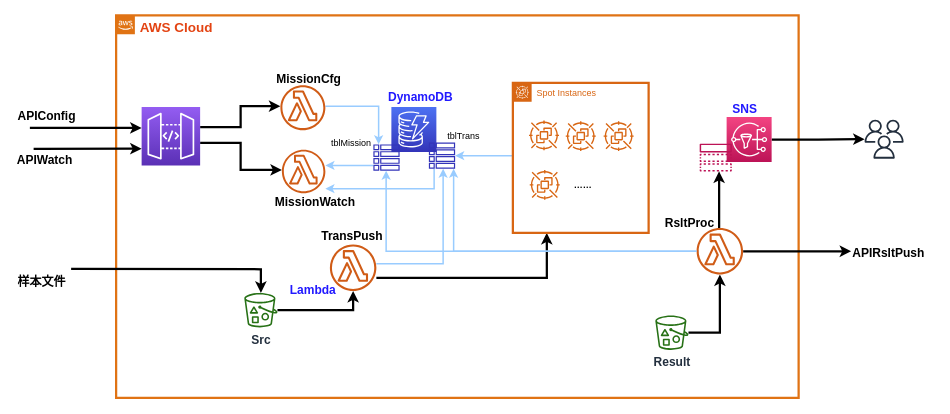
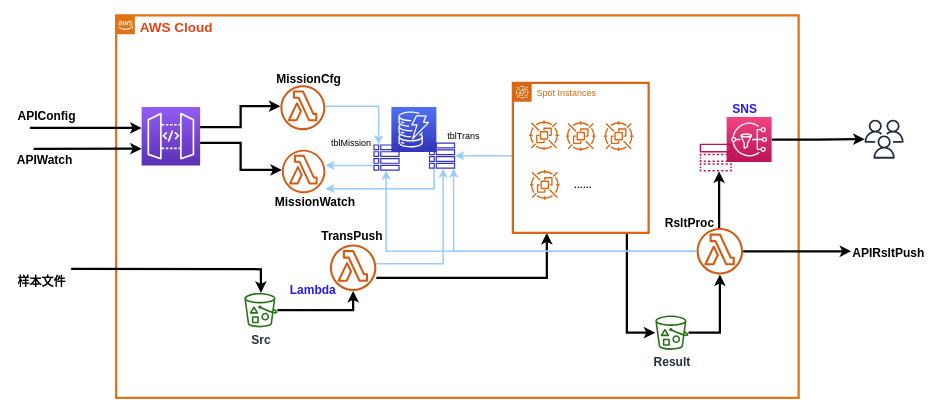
node "DynamoDB": removed
edge "Spot Instances" -> "Result": added
